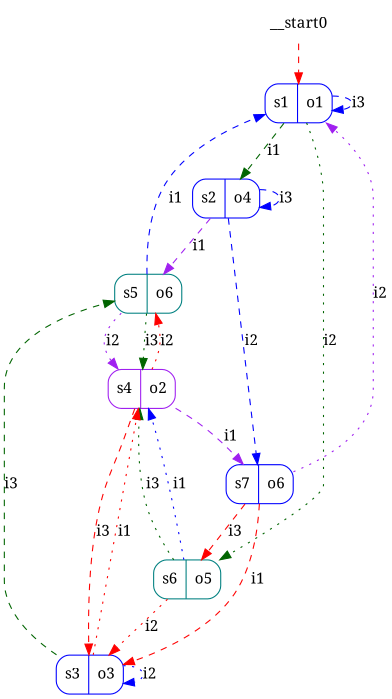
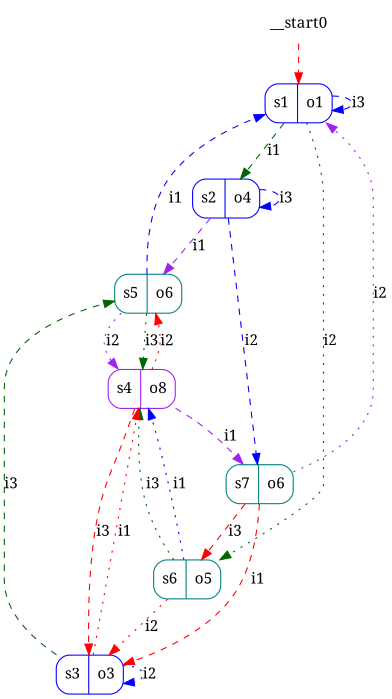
node "s4": text "o2" -> "o8"
node "s7": color blue -> teal
